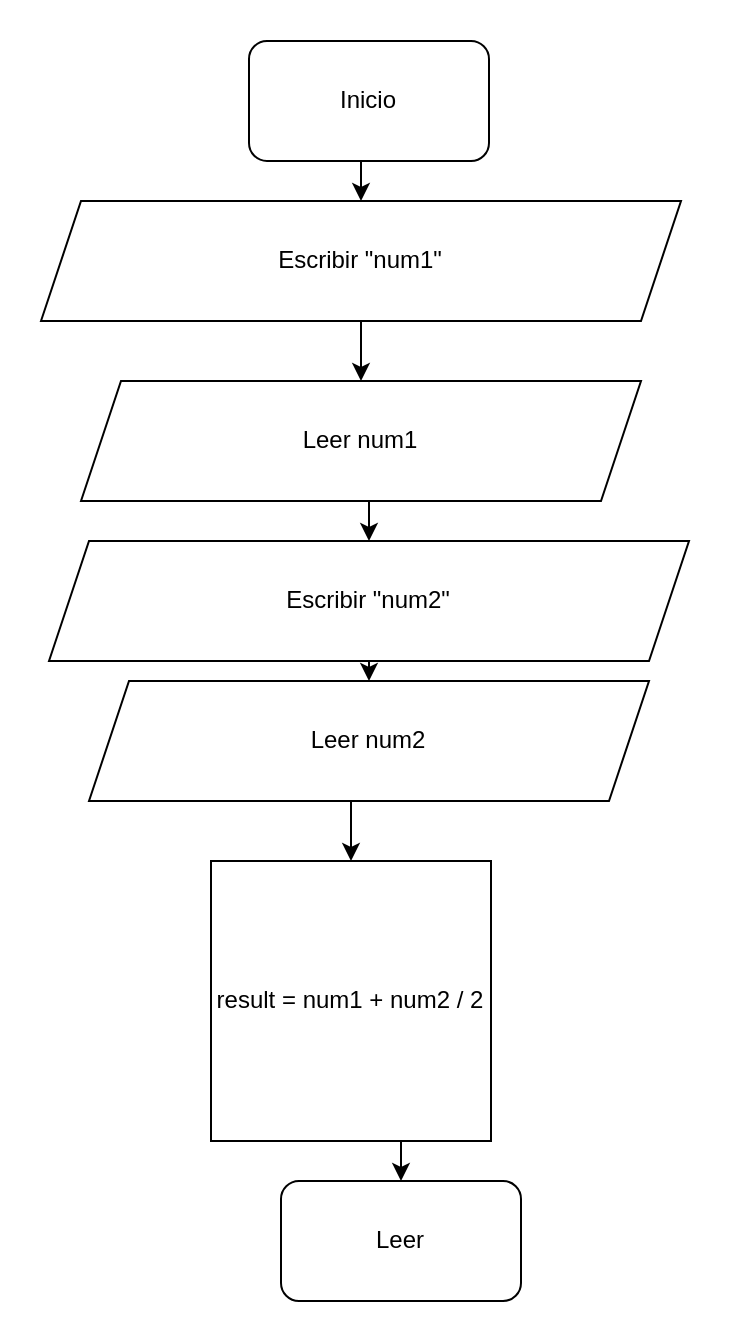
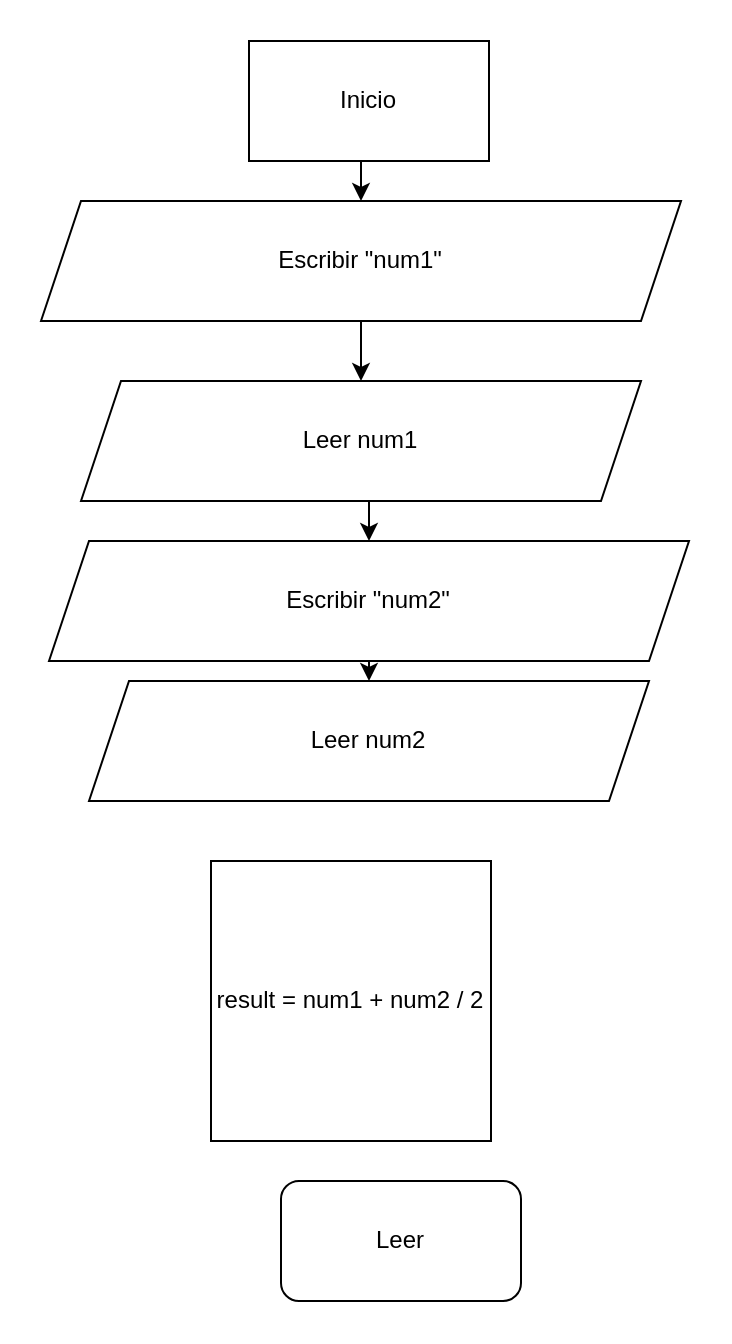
node "Inicio": shape rounded rectangle -> rectangle
edge "Leer num2" -> "result = num1 + num2 / 2": removed
edge "result = num1 + num2 / 2" -> "Leer": removed
